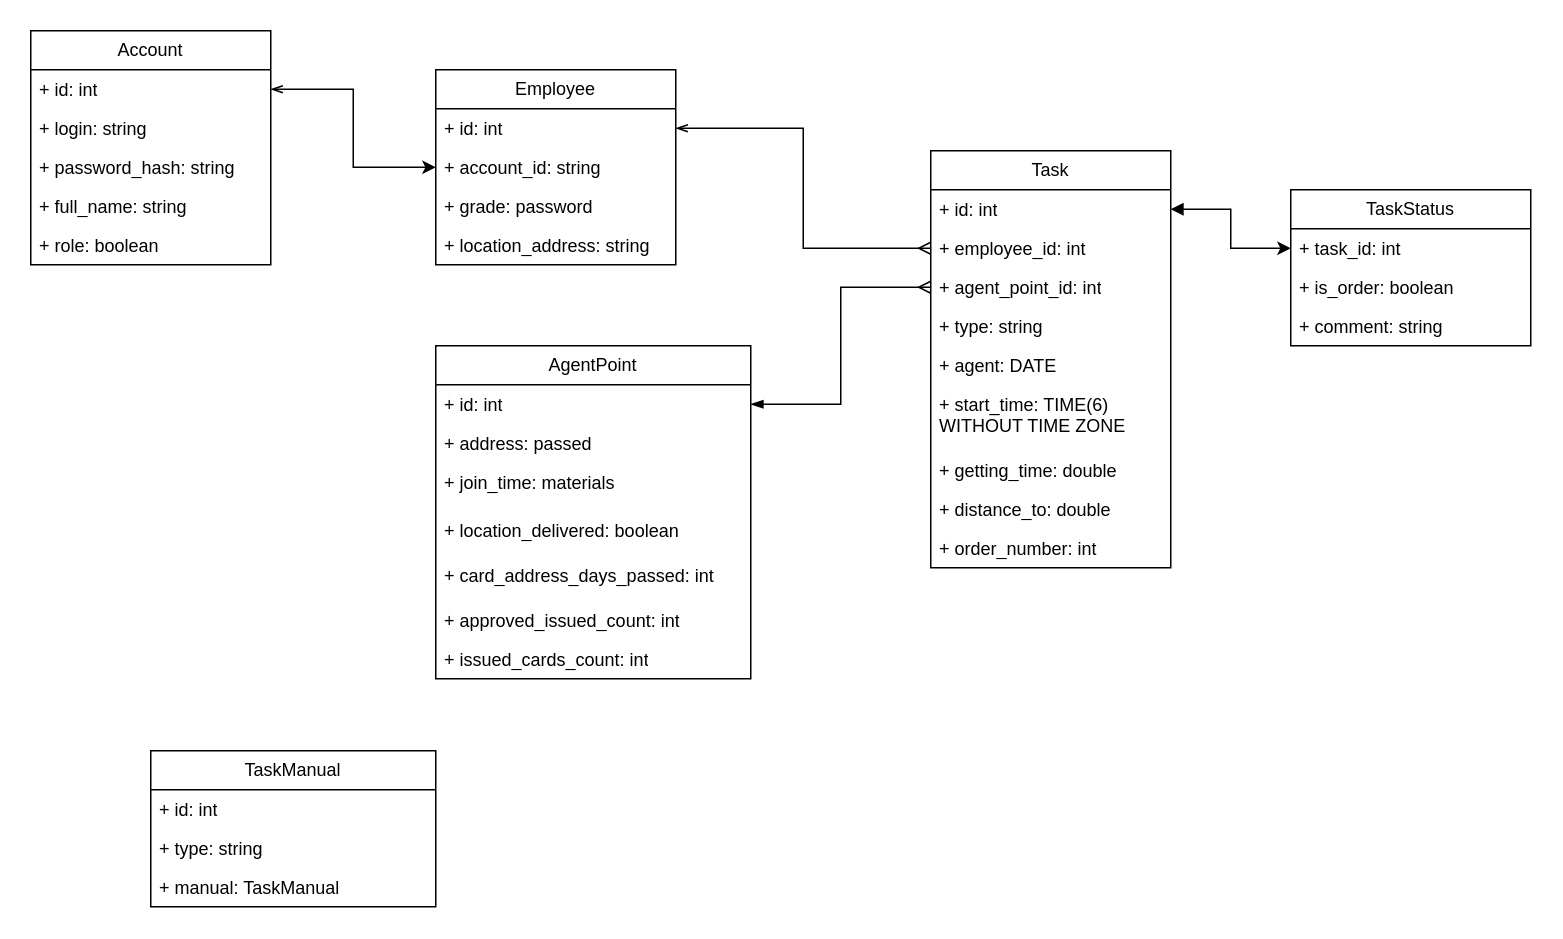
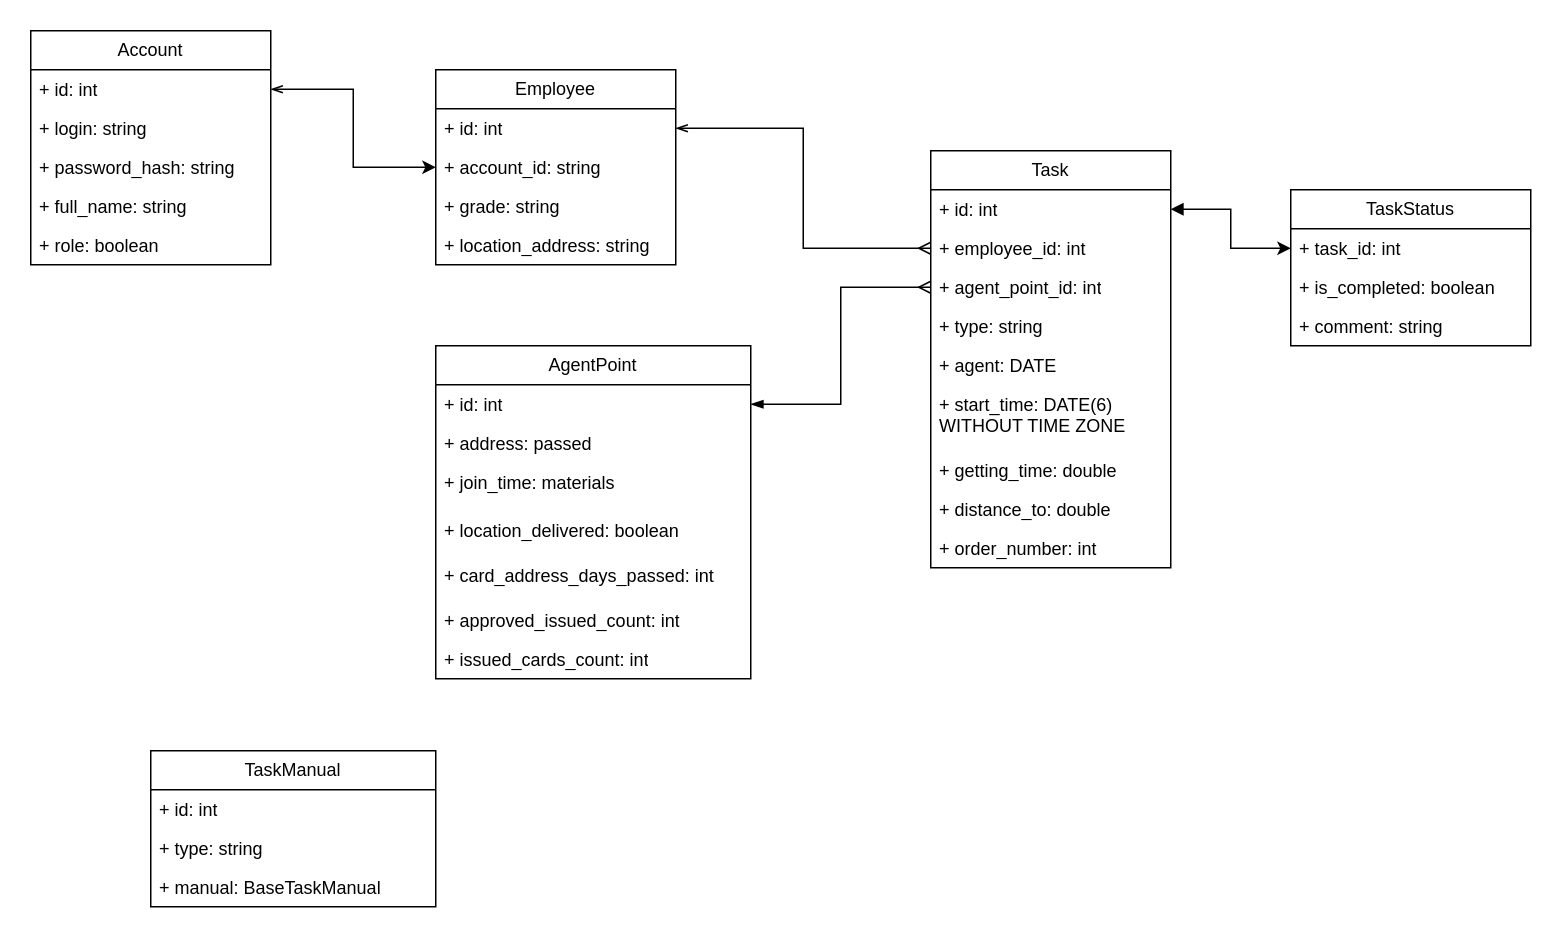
node "+ grade: password": label "+ grade: password" -> "+ grade: string"
node "+ is_order: boolean": label "+ is_order: boolean" -> "+ is_completed: boolean"
node "+ start_time: TIME(6) WITHOUT TIME ZONE": label "+ start_time: TIME(6) WITHOUT TIME ZONE" -> "+ start_time: DATE(6) WITHOUT TIME ZONE"
node "+ manual: TaskManual": label "+ manual: TaskManual" -> "+ manual: BaseTaskManual"
